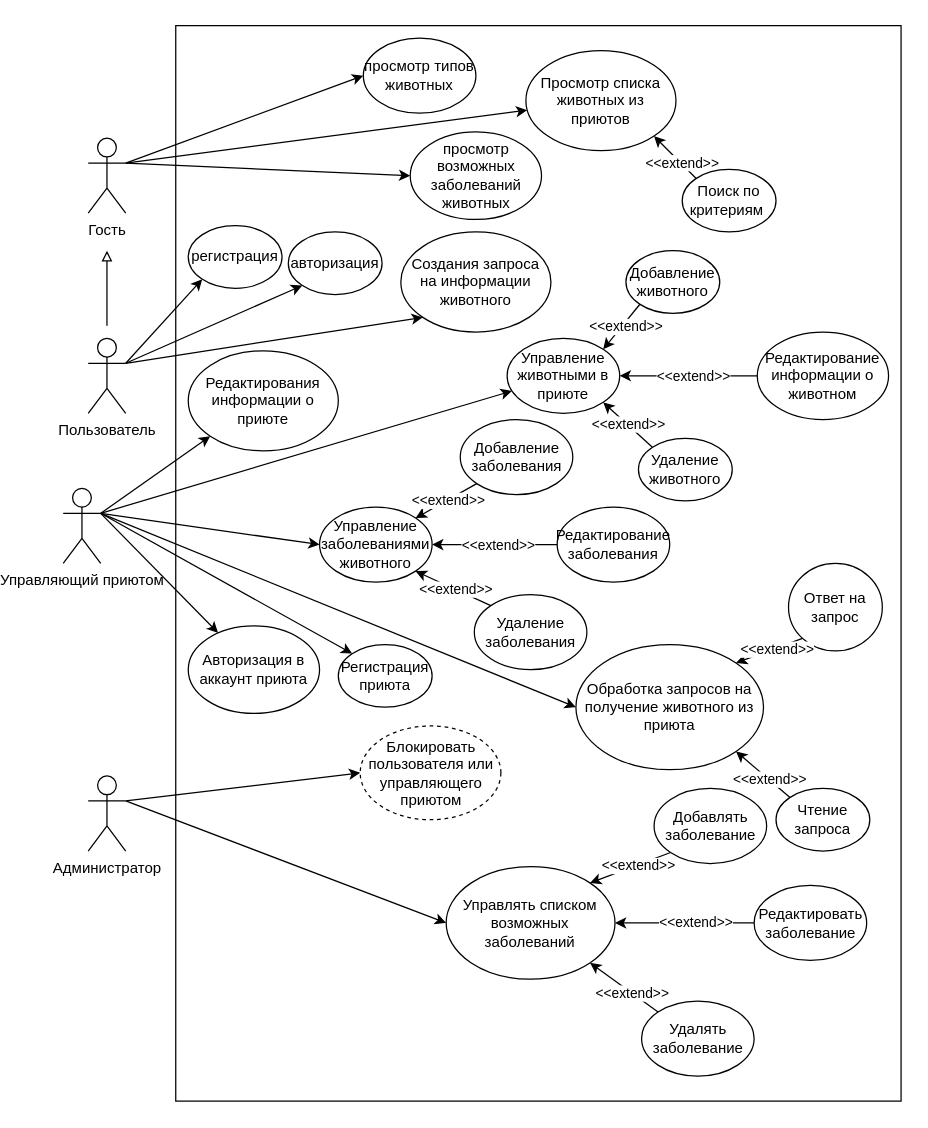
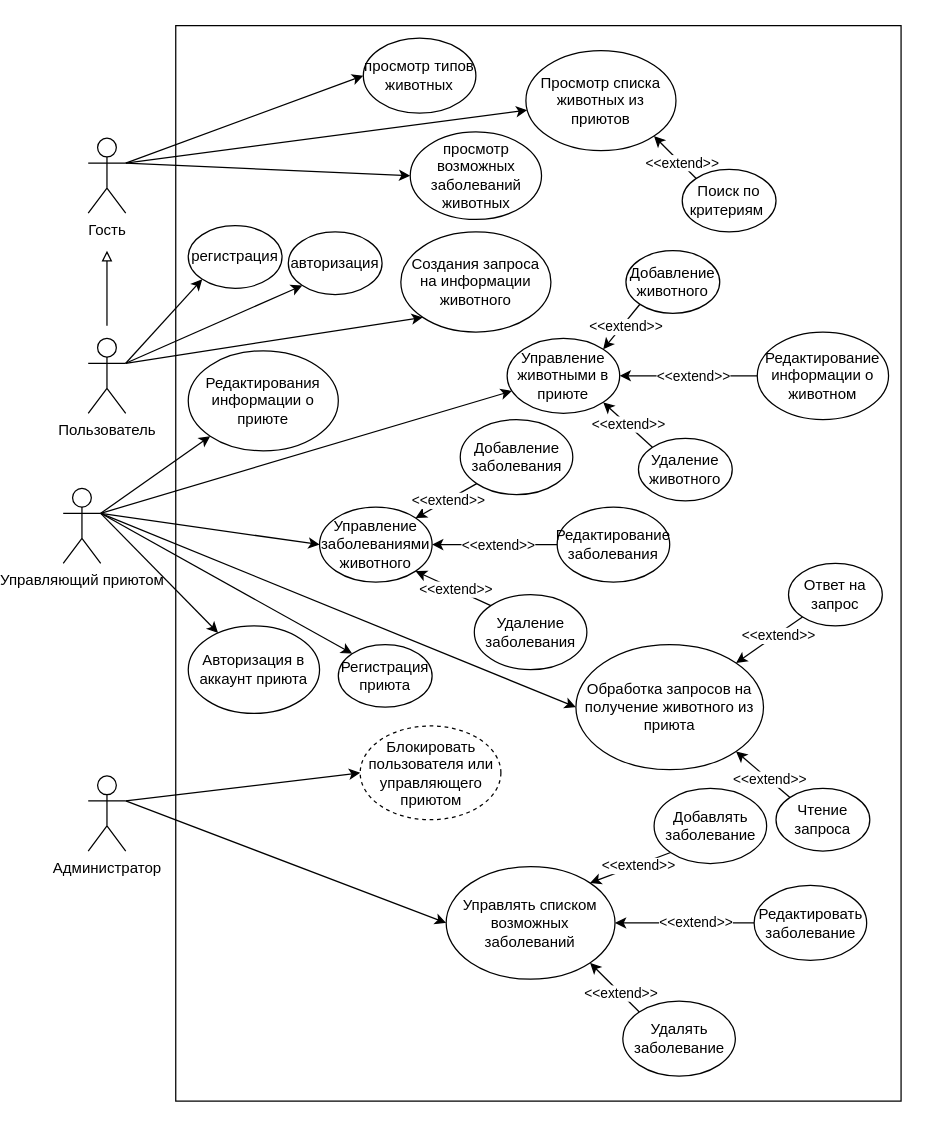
node "Ответ на запрос": size 94x88 -> 94x63
node "Удалять заболевание": moved (698, 1038) -> (679, 1038)
